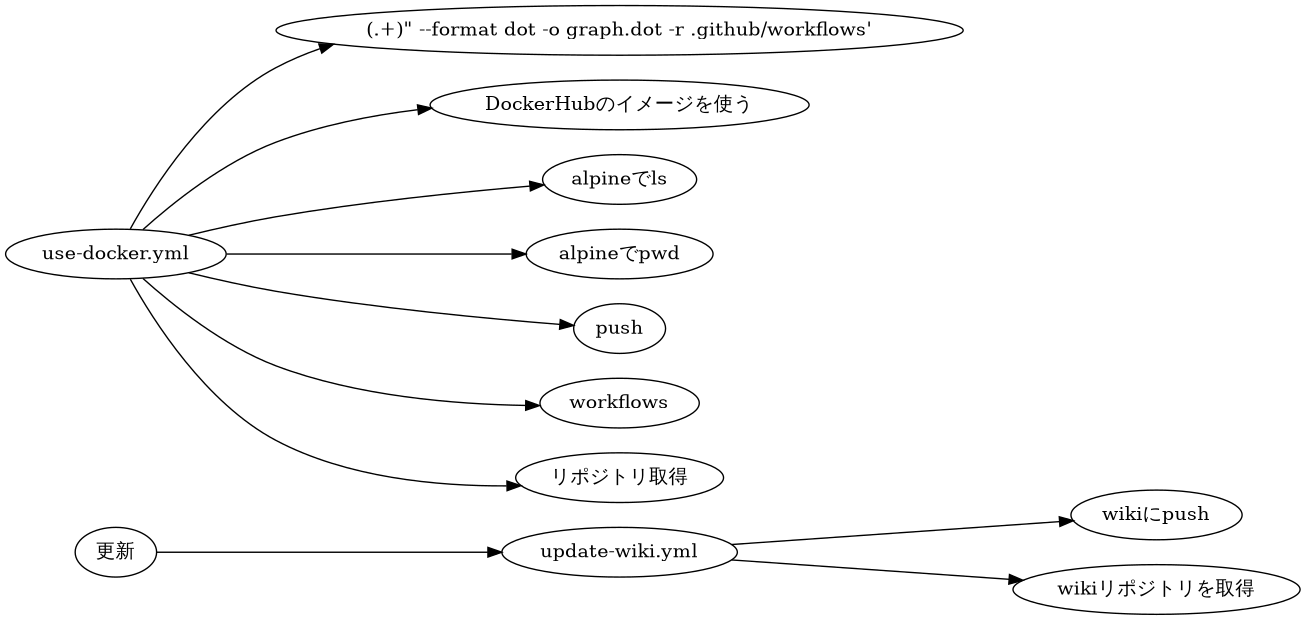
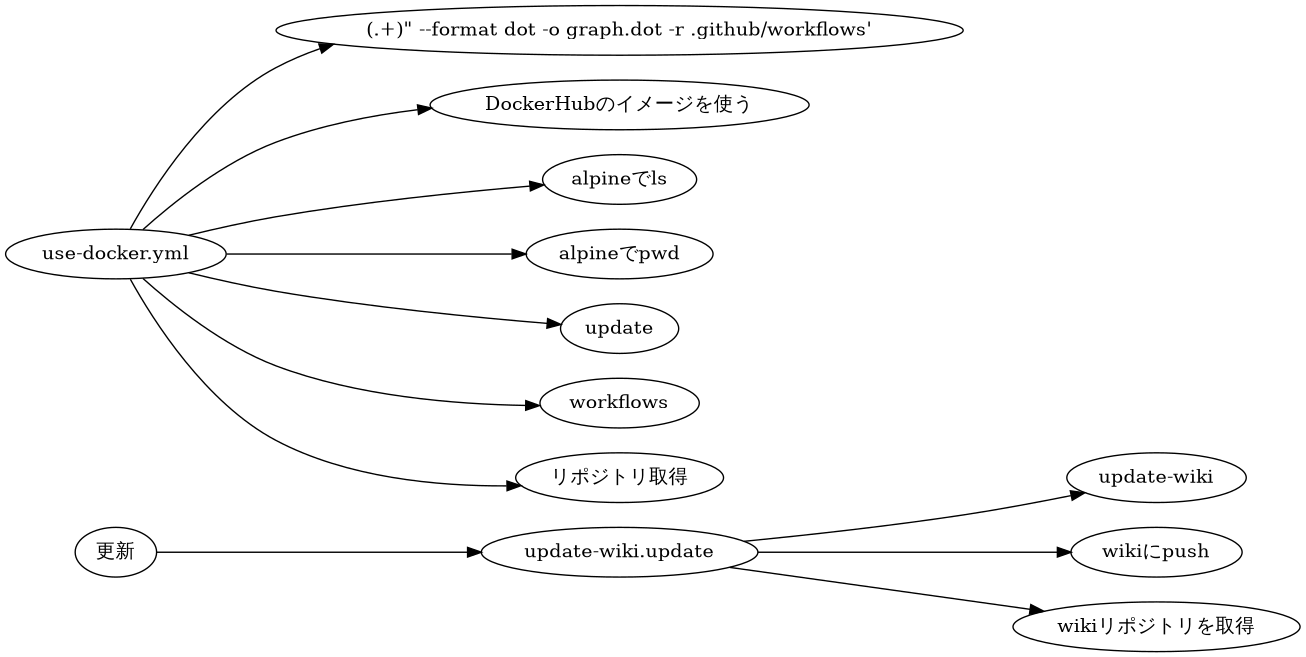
node "push": label "push" -> "update"
node "update-wiki": added
node "update-wiki.yml": label "update-wiki.yml" -> "update-wiki.update"
